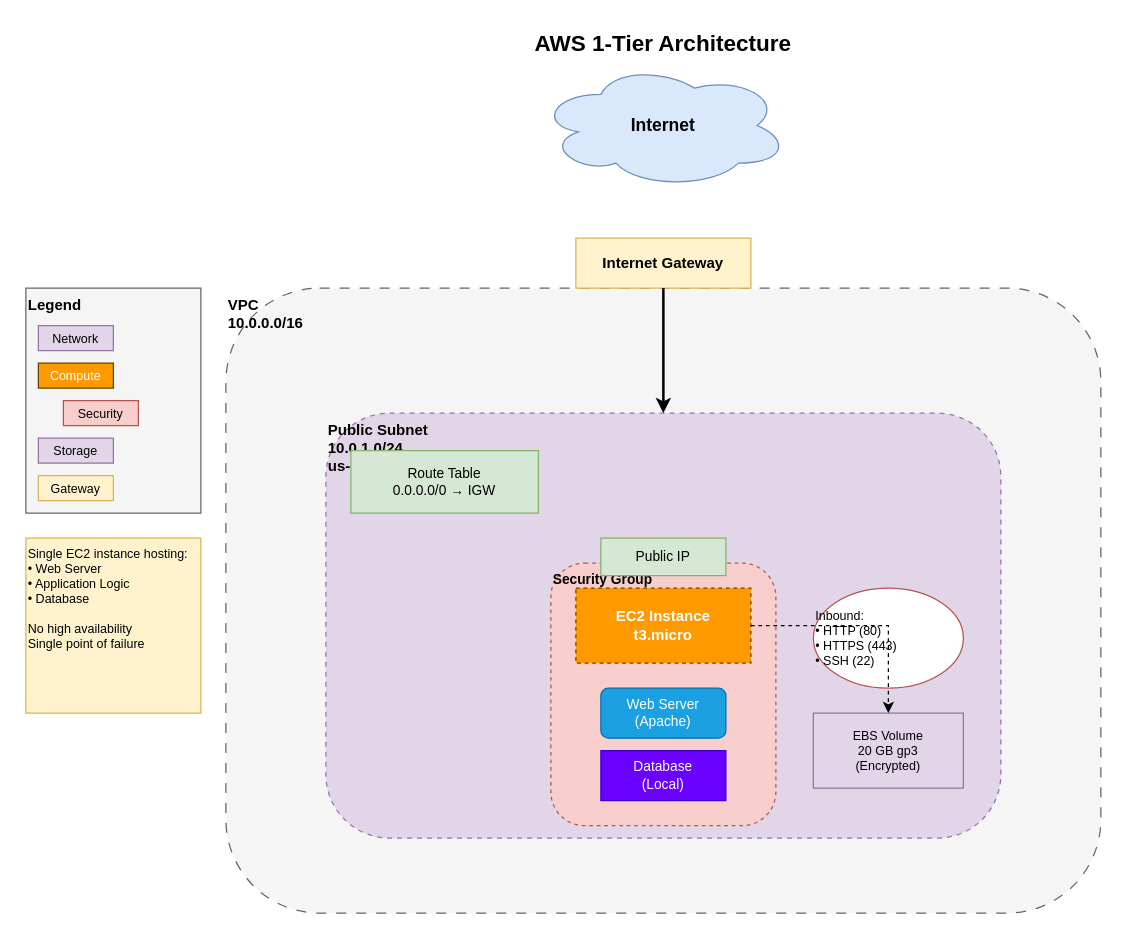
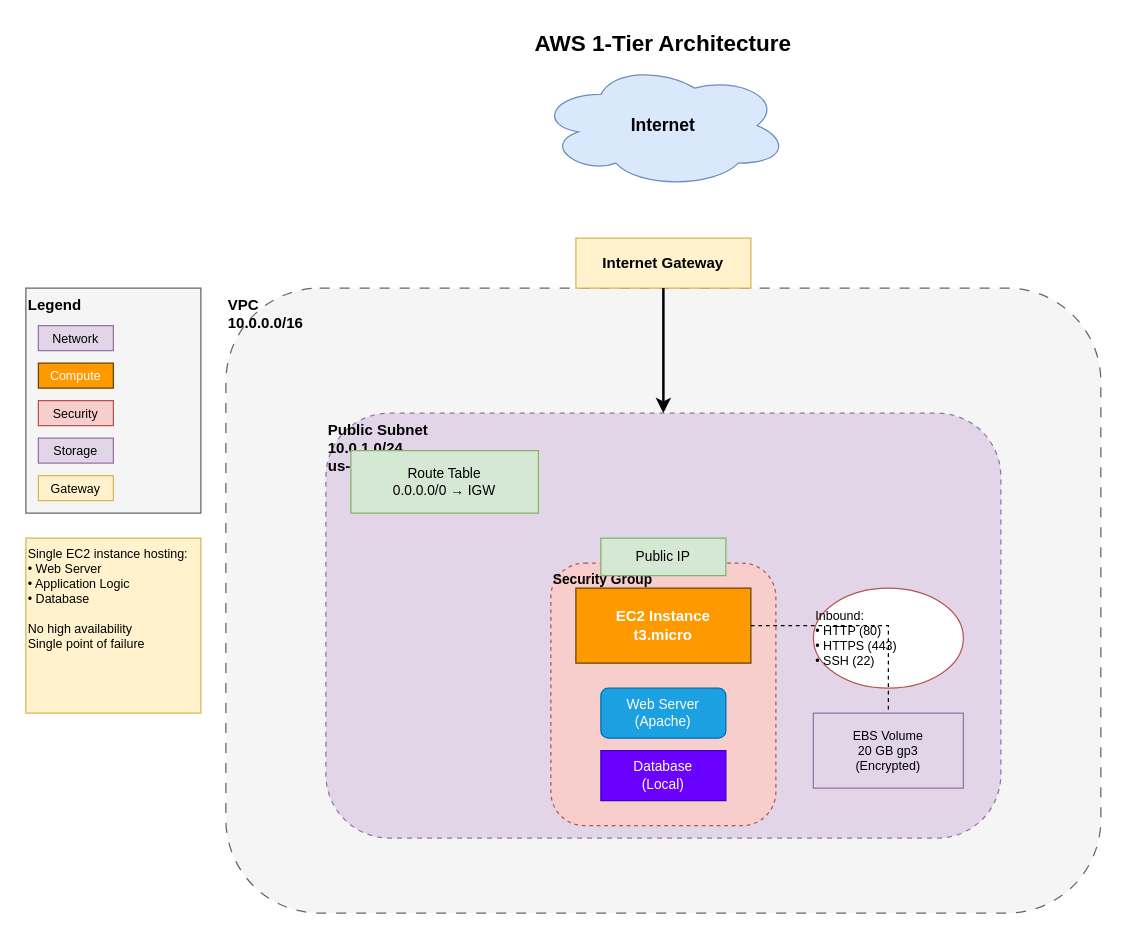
node "Security": moved (101, 413) -> (76, 413)
node "EC2 Instance t3.micro": style dashed -> solid
edge "EC2 Instance t3.micro" -> "EBS Volume 20 GB gp3 (Encrypted)": arrowhead classic -> none
